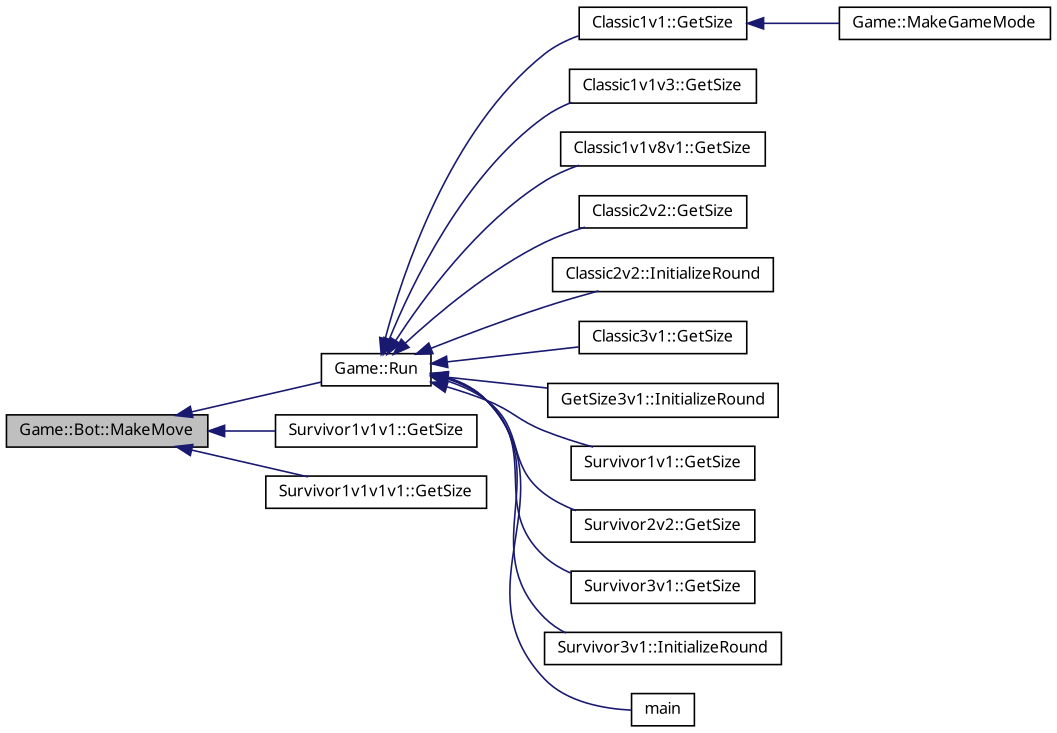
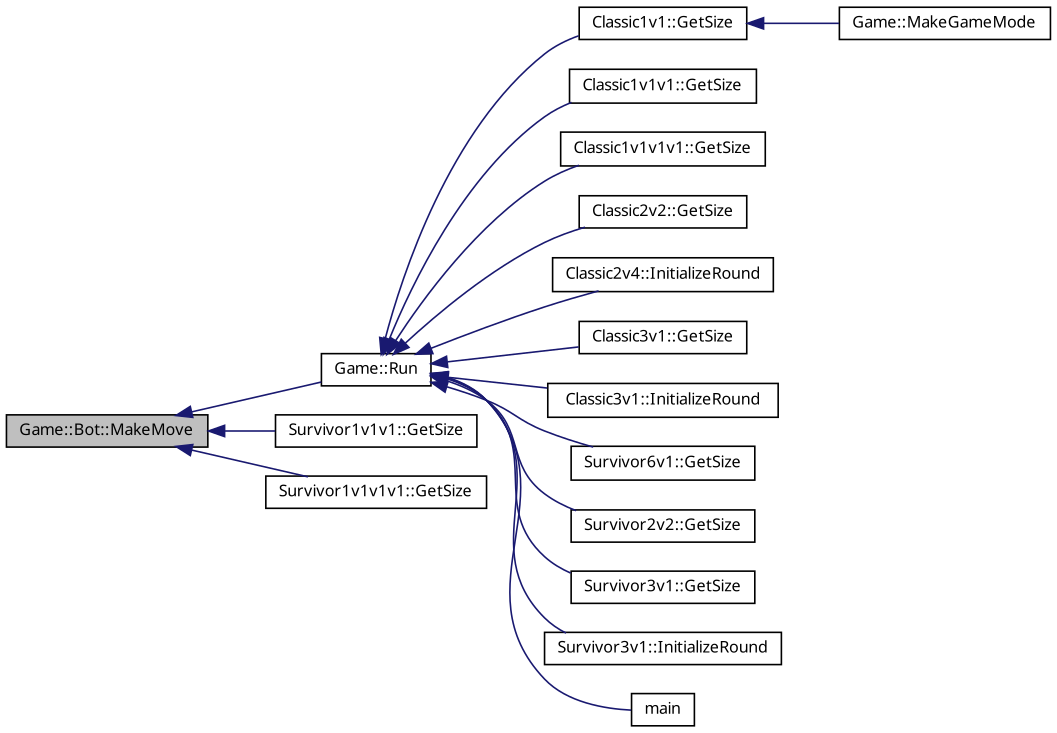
node "Classic1v1v3::GetSize": label "Classic1v1v3::GetSize" -> "Classic1v1v1::GetSize"
node "Classic1v1v8v1::GetSize": label "Classic1v1v8v1::GetSize" -> "Classic1v1v1v1::GetSize"
node "Classic2v2::InitializeRound": label "Classic2v2::InitializeRound" -> "Classic2v4::InitializeRound"
node "GetSize3v1::InitializeRound": label "GetSize3v1::InitializeRound" -> "Classic3v1::InitializeRound"
node "Survivor1v1::GetSize": label "Survivor1v1::GetSize" -> "Survivor6v1::GetSize"
